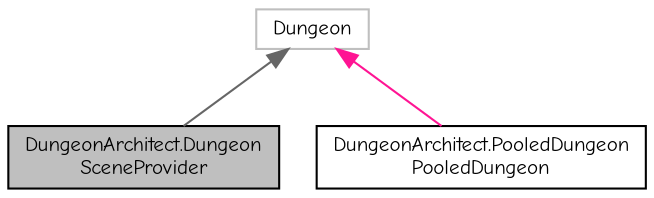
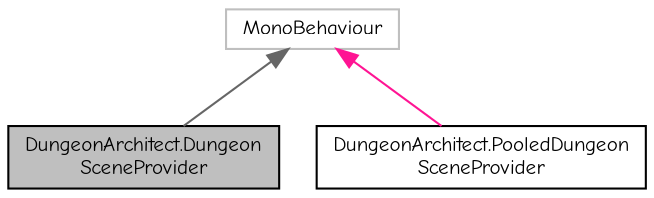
node "Dungeon": label "Dungeon" -> "MonoBehaviour"
node "DungeonArchitect.PooledDungeon PooledDungeon": label "DungeonArchitect.PooledDungeon PooledDungeon" -> "DungeonArchitect.PooledDungeon SceneProvider"
